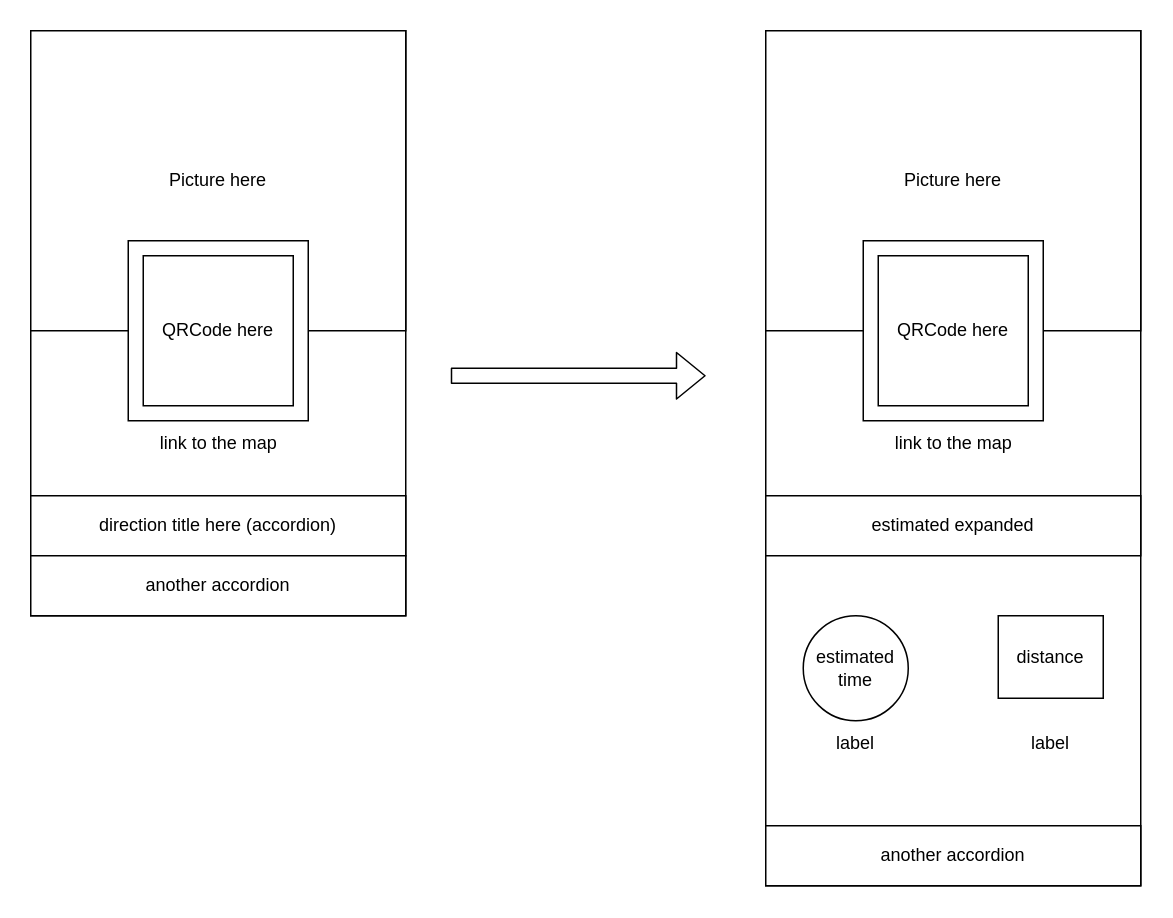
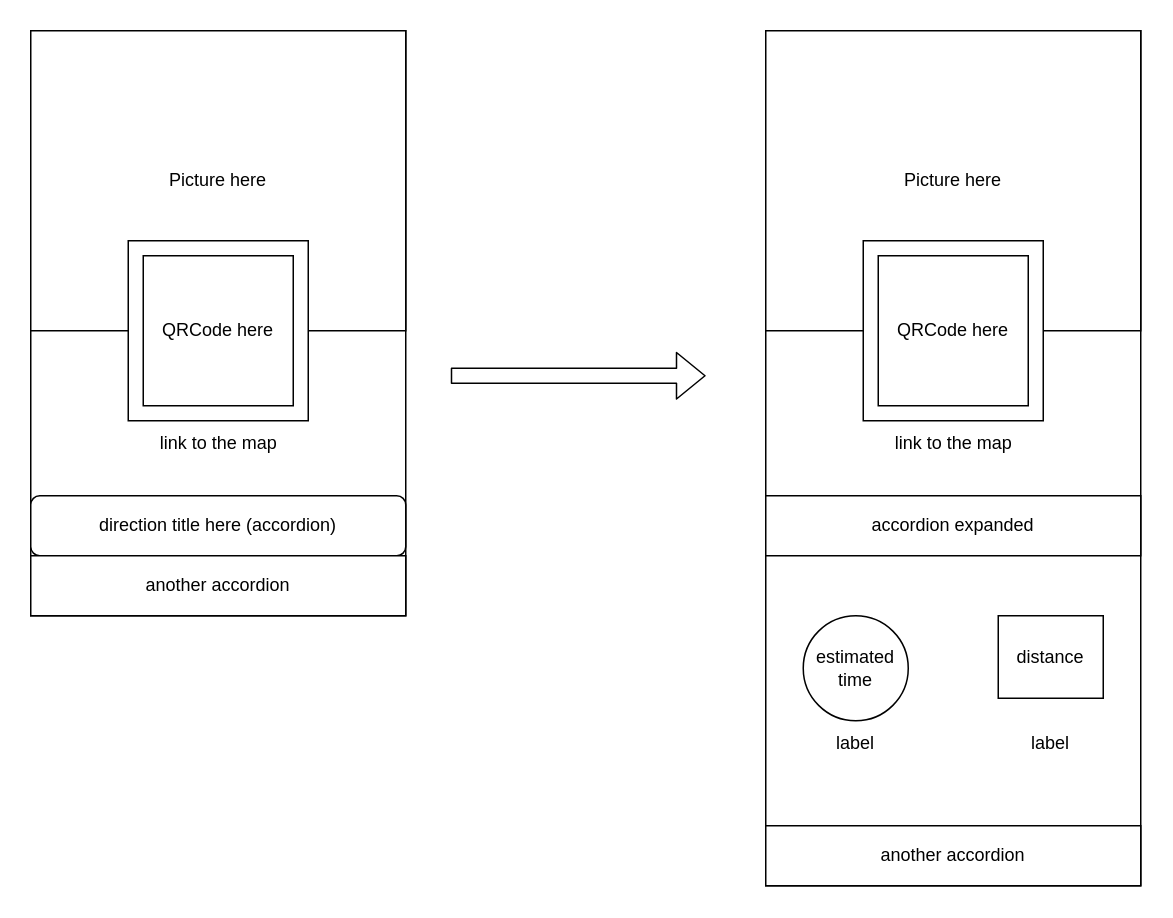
node "direction title here (accordion)": shape rectangle -> rounded rectangle
node "estimated expanded": label "estimated expanded" -> "accordion expanded"
